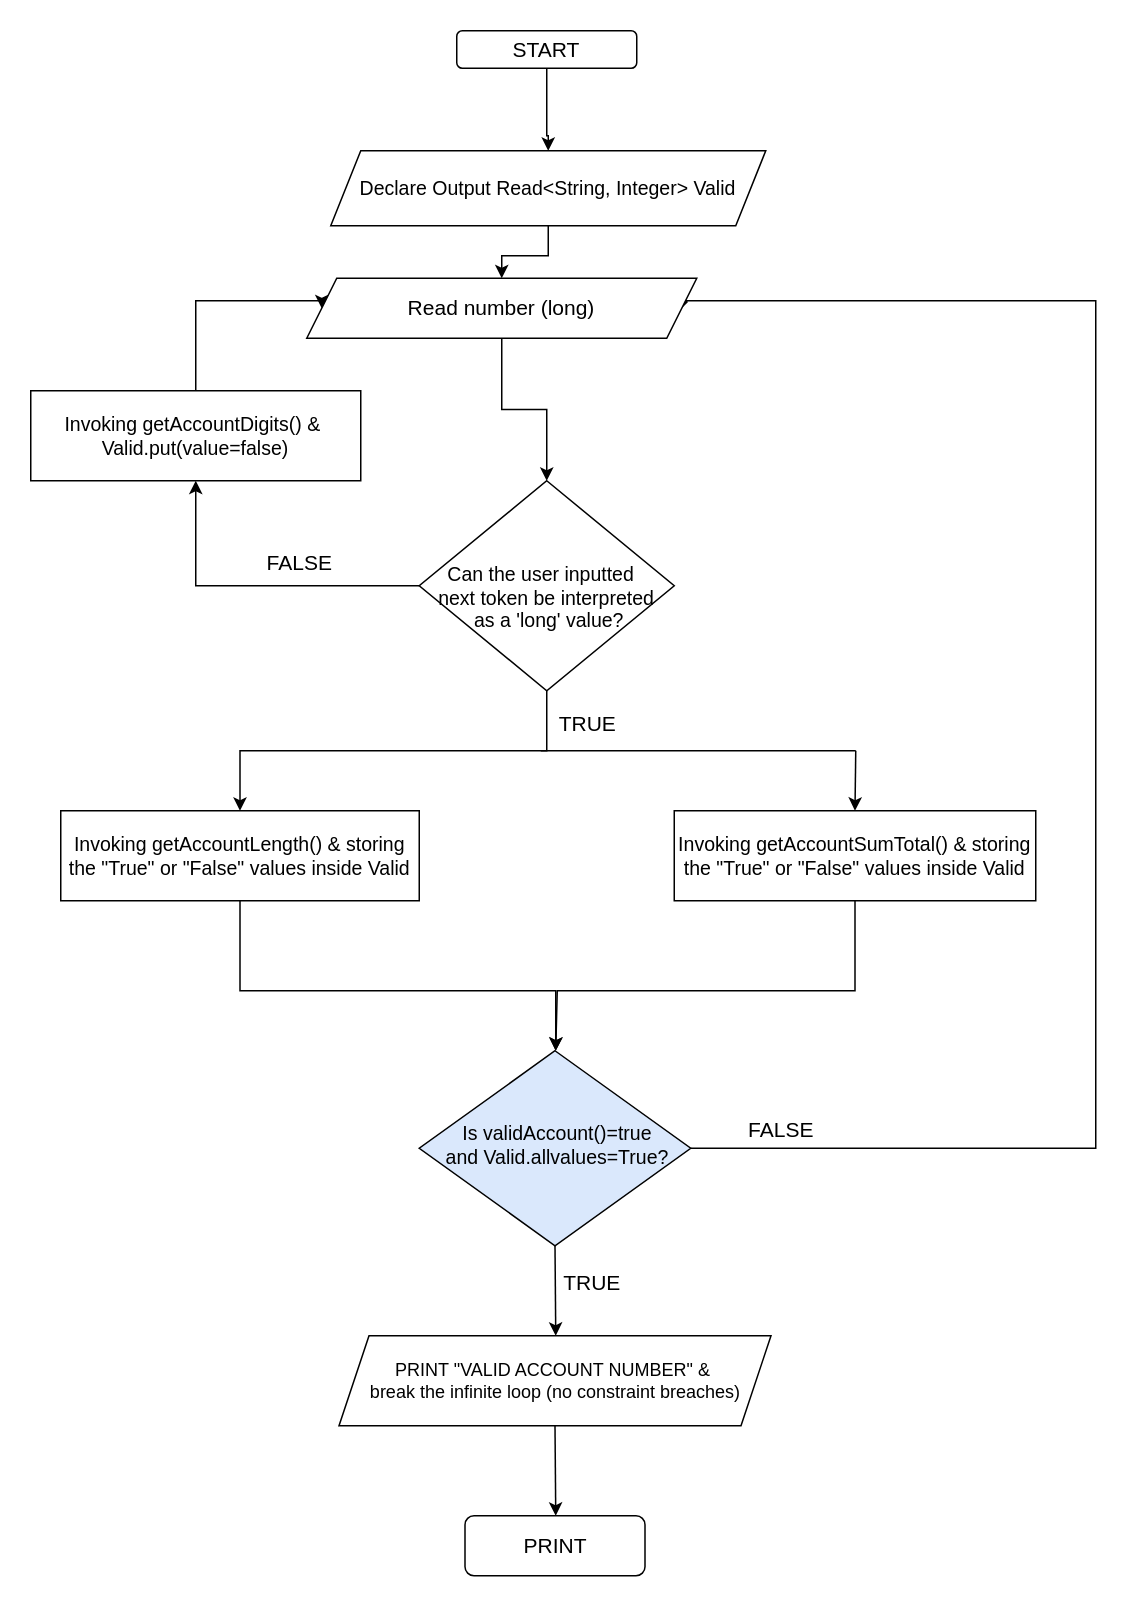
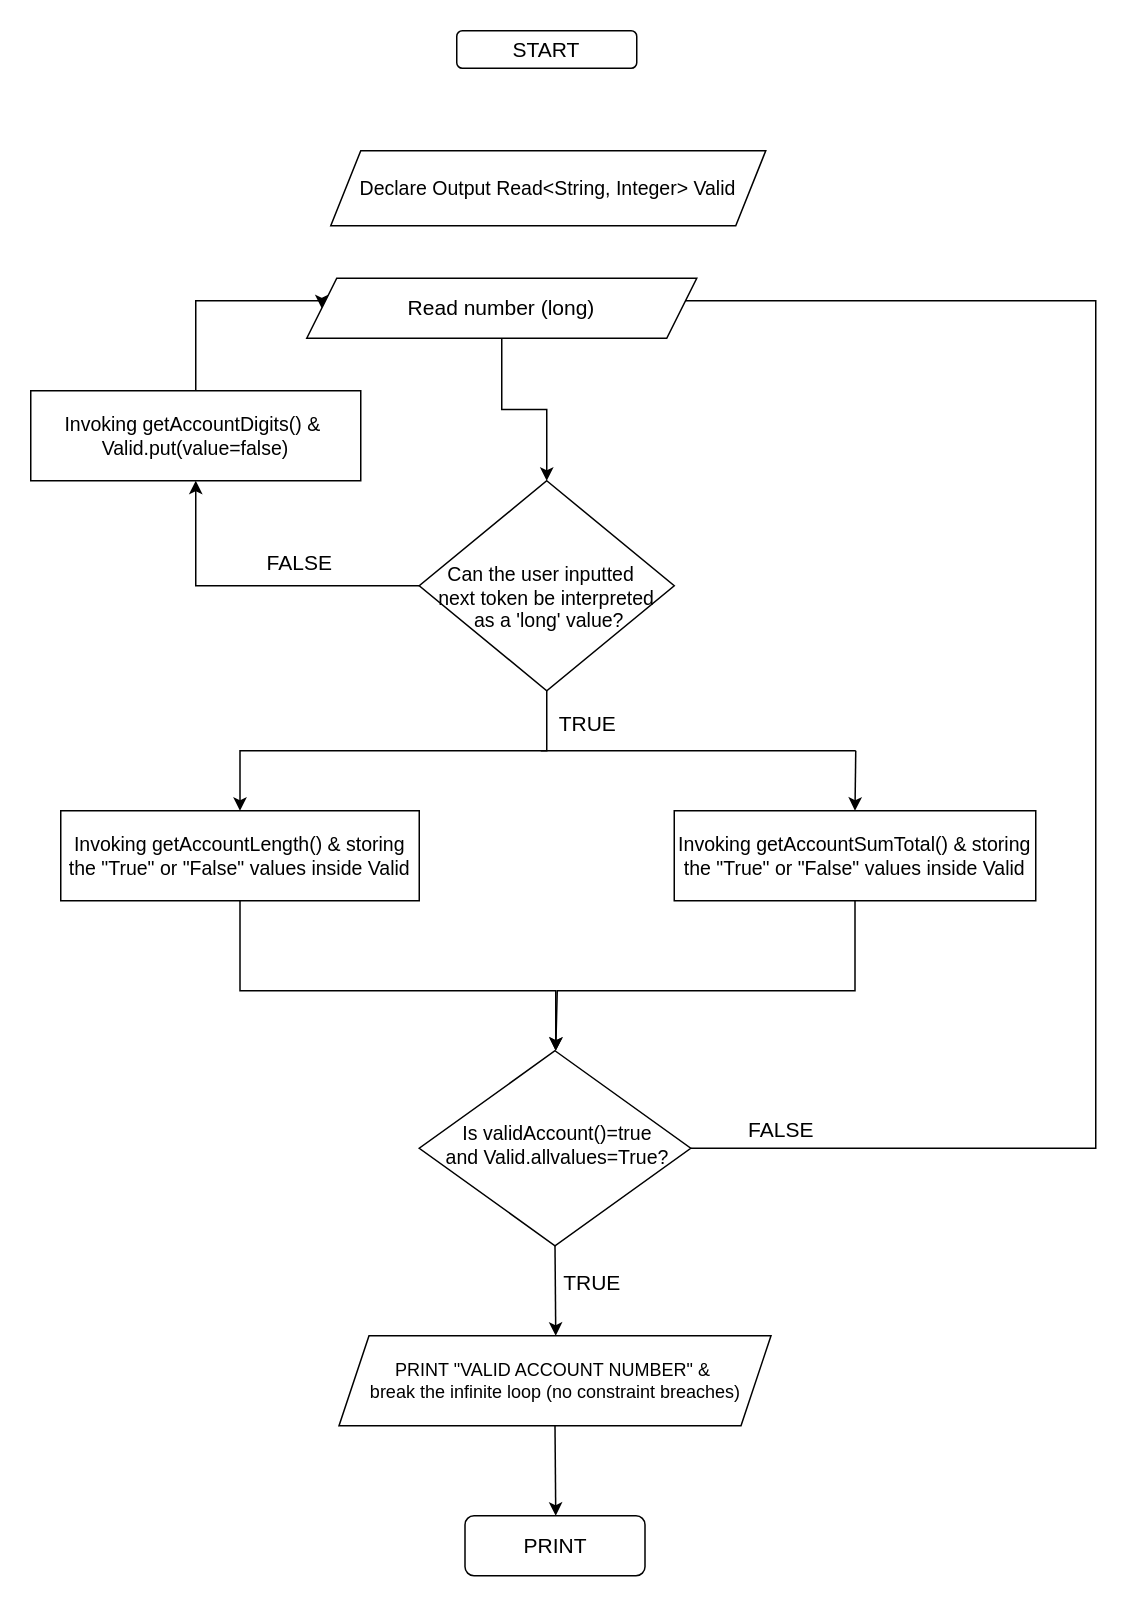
edge "START" -> "Declare Output Read<String, Integer> Valid": removed
edge "Declare Output Read<String, Integer> Valid" -> "Read number (long)": removed
edge "Is validAccount()=true and Valid.allvalues=True?" -> "Read number (long)": arrowhead diamond -> classic
node "Is validAccount()=true and Valid.allvalues=True?": fillcolor #dae8fc -> #ffffff
